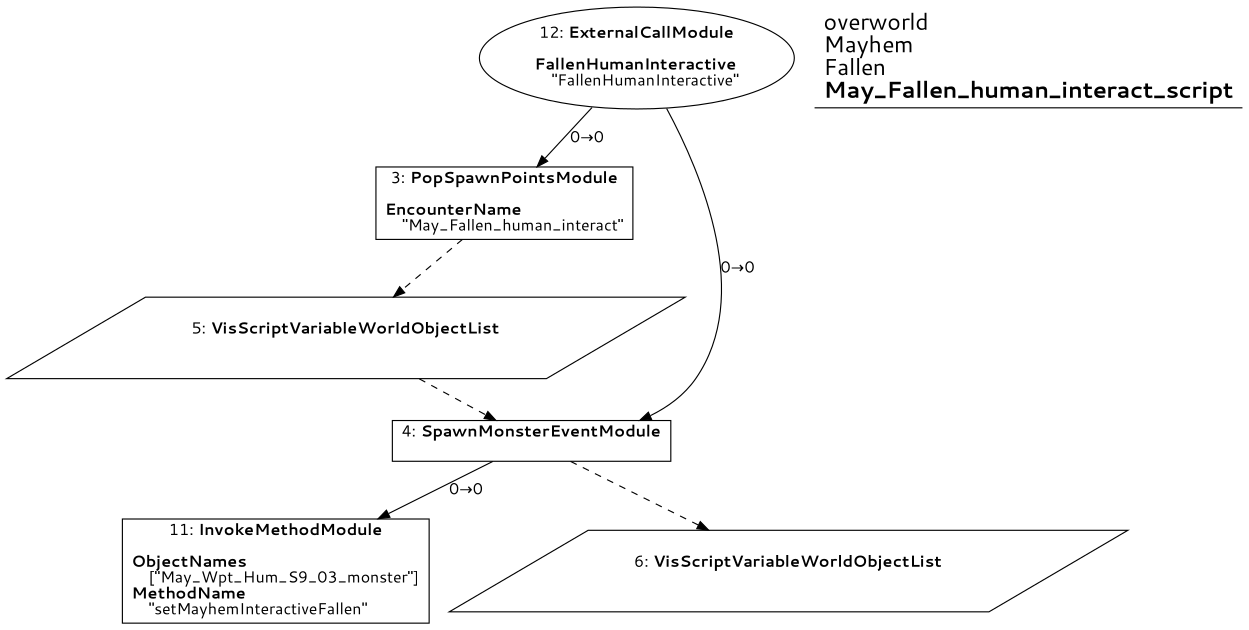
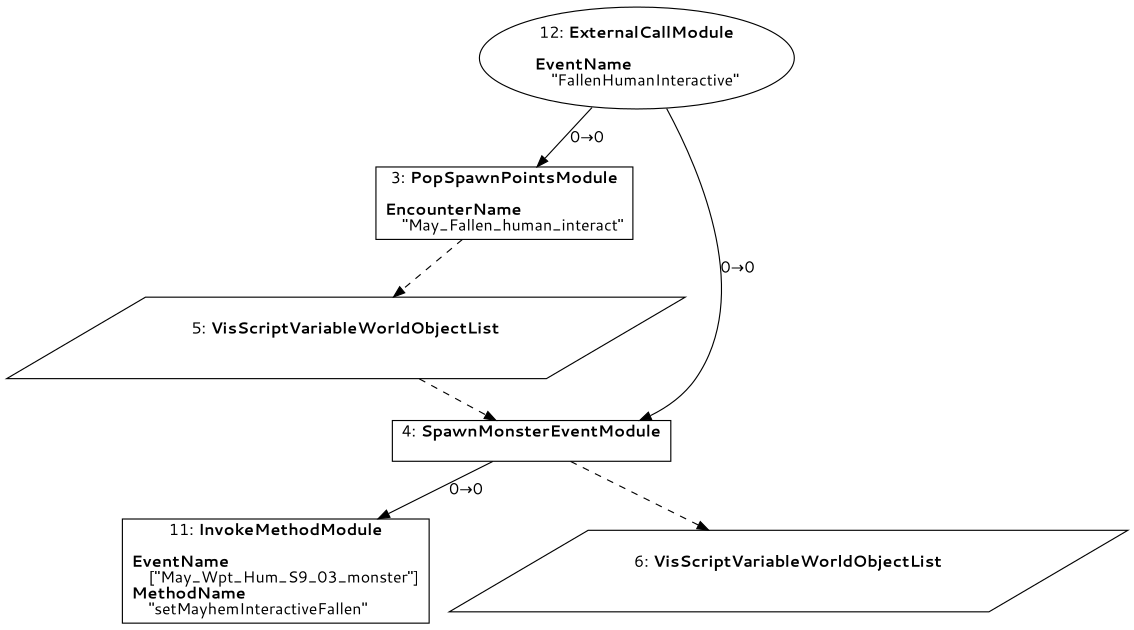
node "overworld": removed
node "12:": text "FallenHumanInteractive" -> "EventName"
node "11:": text "ObjectNames" -> "EventName"
